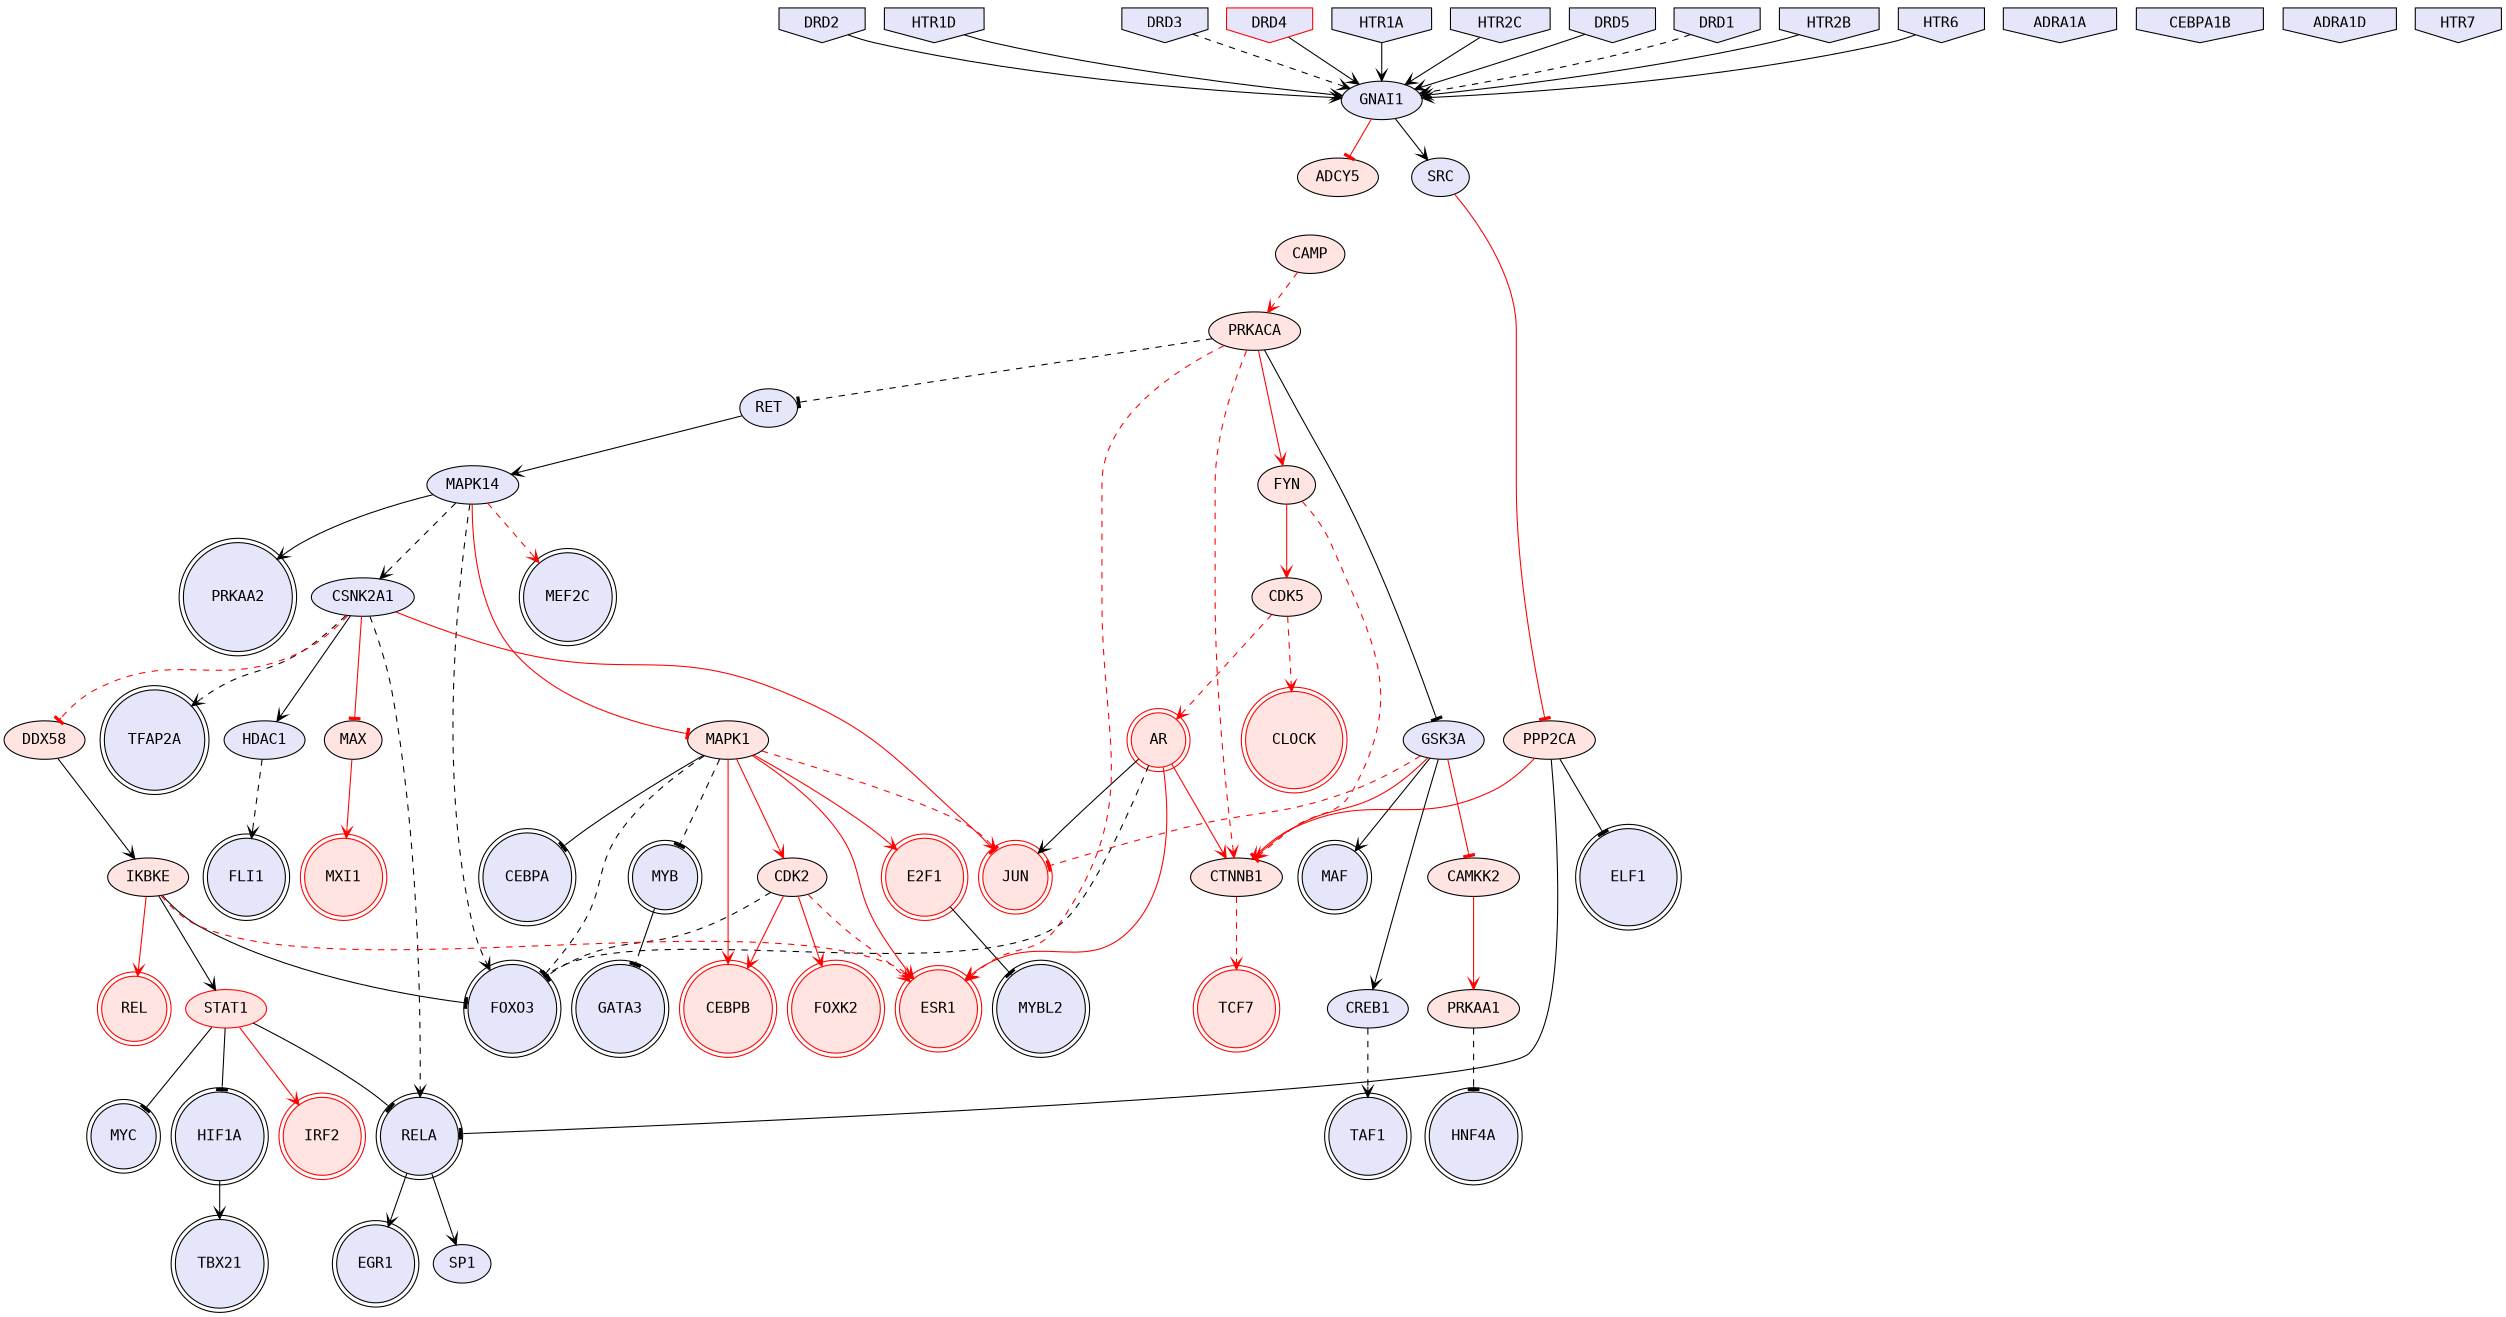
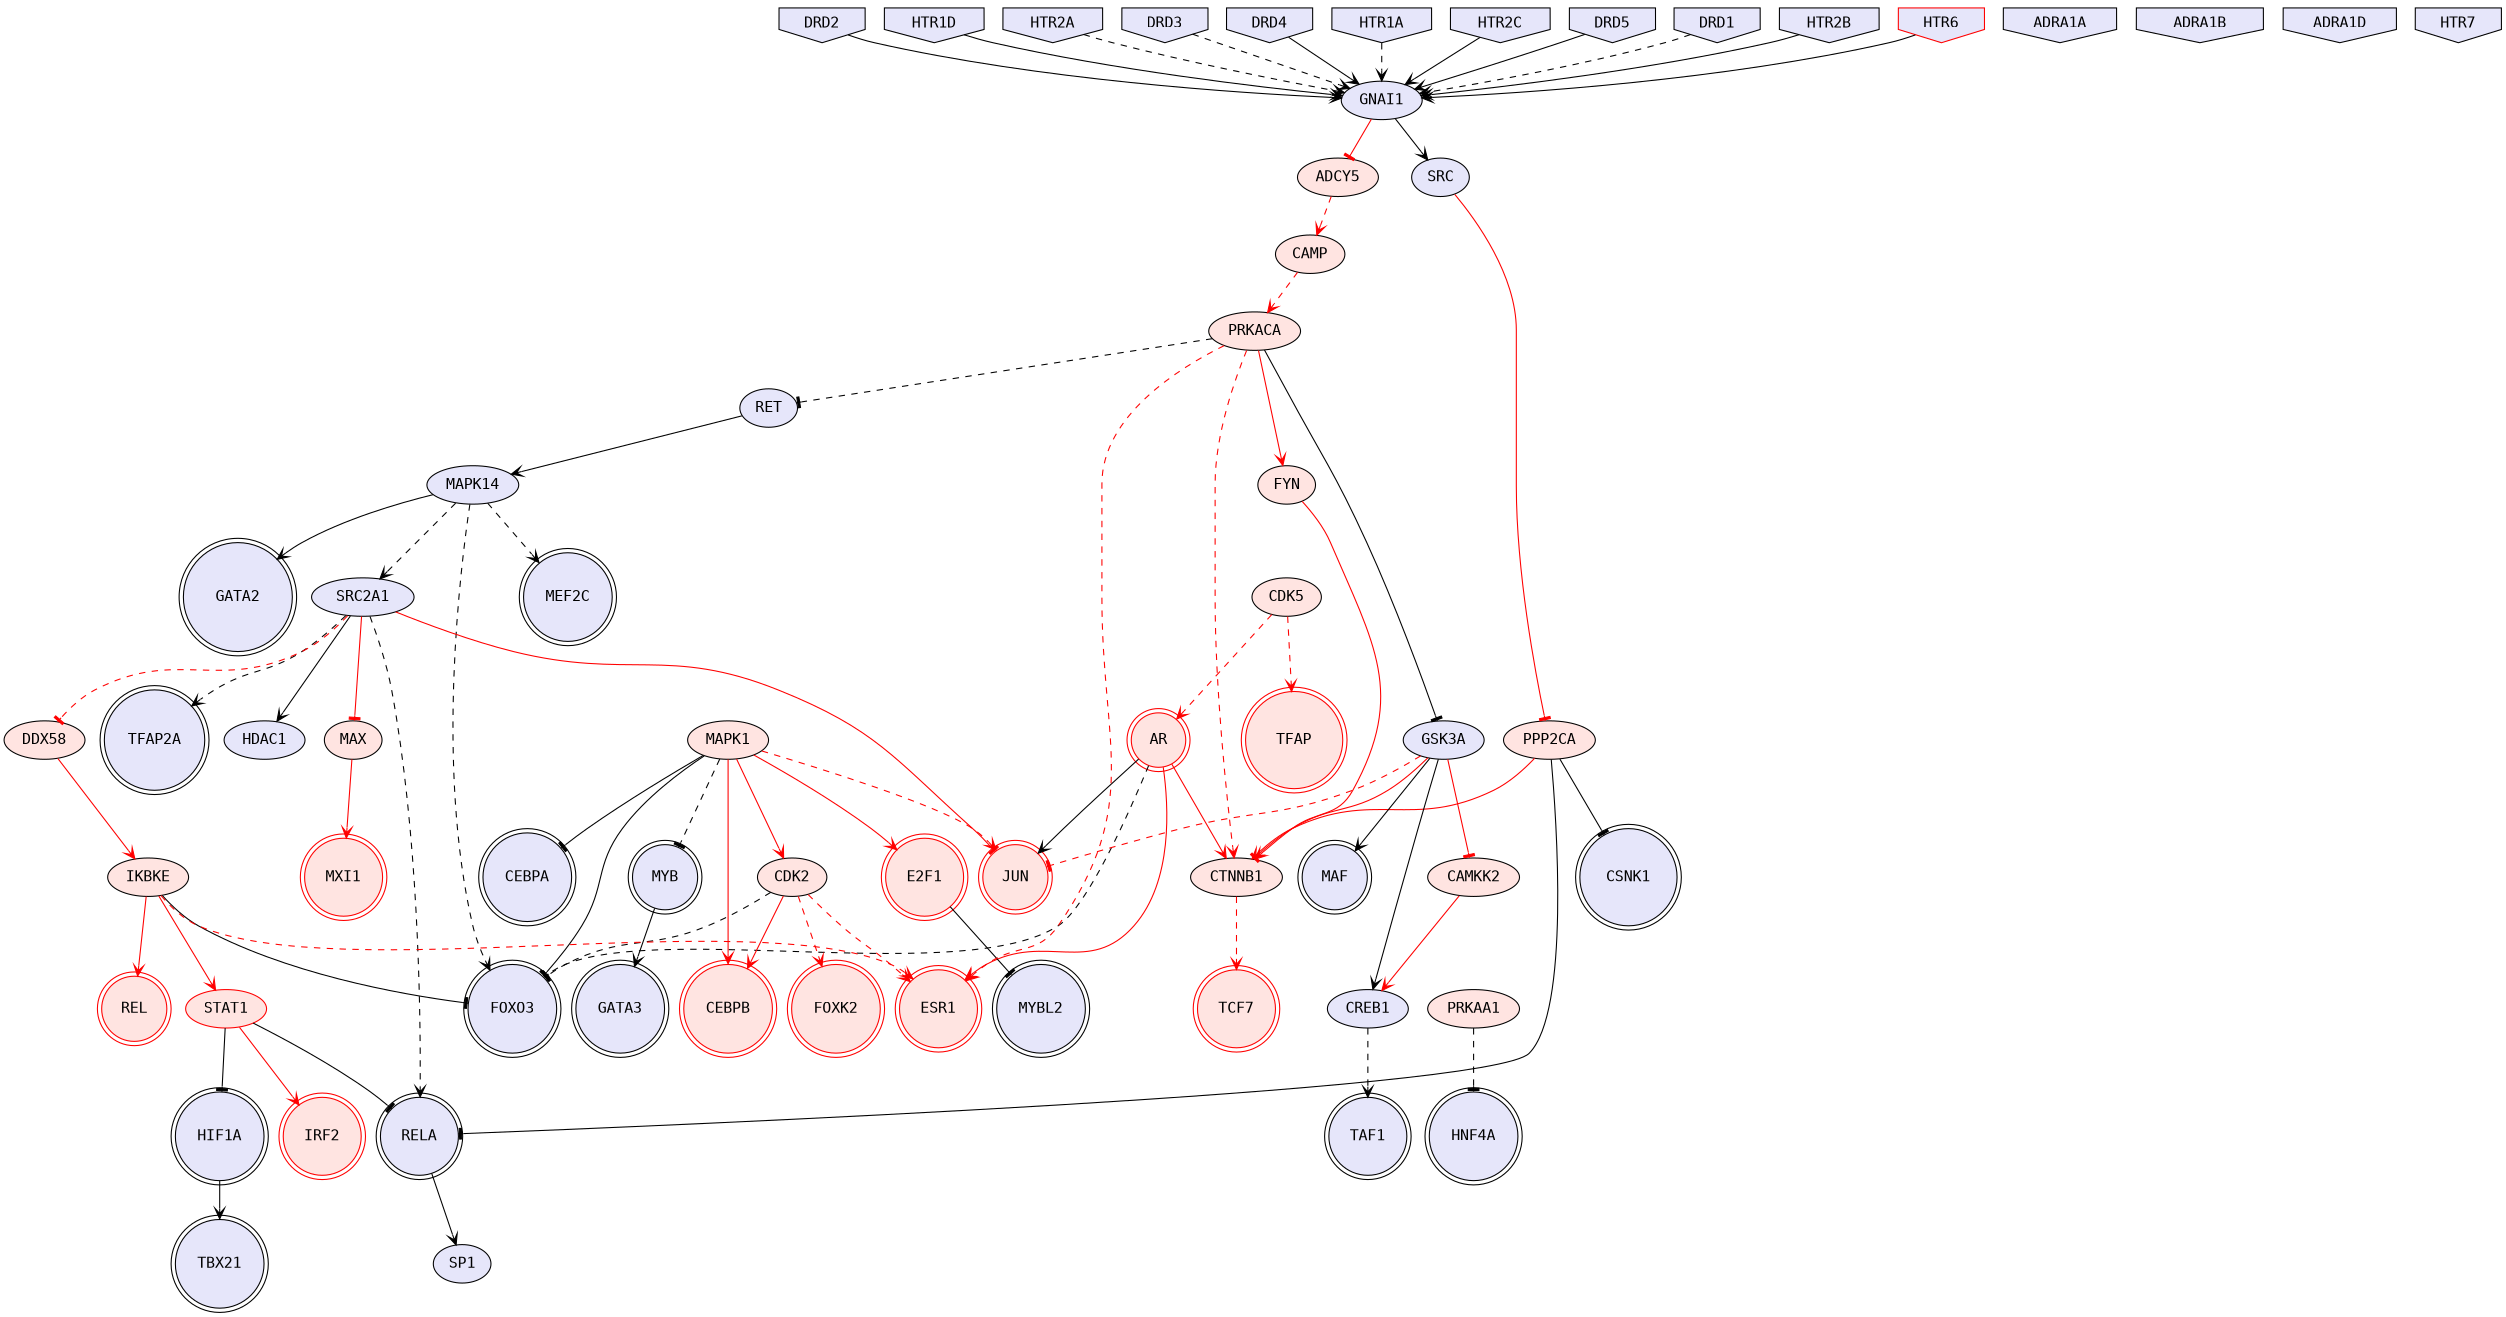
node "HTR2A": added
node "DRD4": color red -> black
node "HTR6": color black -> red
node "CEBPA1B": label "CEBPA1B" -> "ADRA1B"
edge "HTR1A" -> "GNAI1": style bold -> dashed
edge "ADCY5" -> "CAMP": added
edge "MAPK14" -> "MEF2C": color red -> black
edge "FYN" -> "CDK5": removed
node "PRKAA2": label "PRKAA2" -> "GATA2"
node "CSNK2A1": label "CSNK2A1" -> "SRC2A1"
edge "MAPK14" -> "MAPK1": removed
edge "FYN" -> "CTNNB1": style dashed -> solid
node "CLOCK": label "CLOCK" -> "TFAP"
edge "DDX58" -> "IKBKE": color black -> red
edge "MAPK1" -> "ESR1": removed
edge "MAPK1" -> "FOXO3": style dashed -> bold
node "FLI1": removed
node "ELF1": label "ELF1" -> "CSNK1"
edge "CDK2" -> "FOXK2": style bold -> dashed
edge "MYB" -> "GATA3": arrowhead tee -> vee
edge "IKBKE" -> "STAT1": color black -> red
edge "CAMKK2" -> "PRKAA1": now "CAMKK2" -> "CREB1"
node "MYC": removed
node "EGR1": removed
